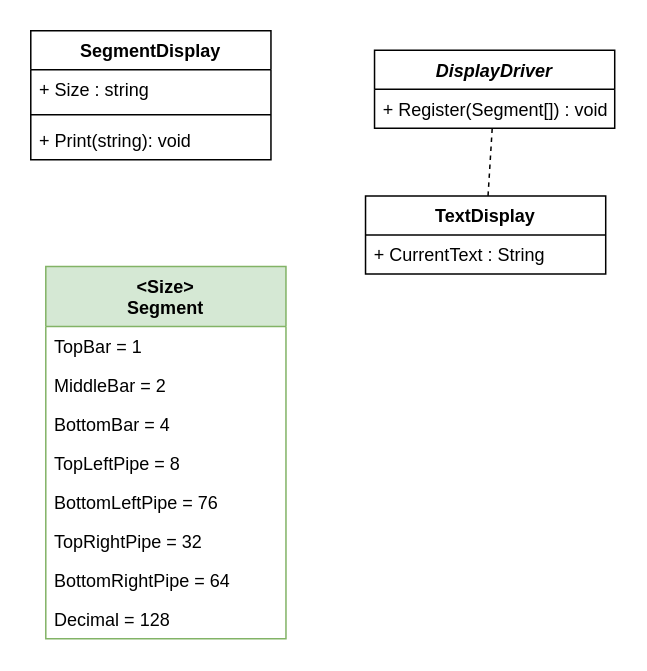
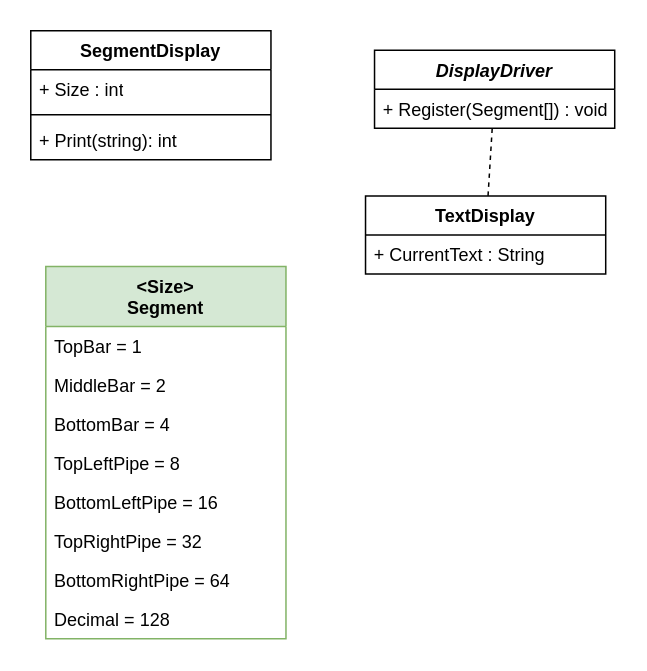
node "+ Size : string": label "+ Size : string" -> "+ Size : int"
node "+ Print(string): void": label "+ Print(string): void" -> "+ Print(string): int"
node "BottomLeftPipe = 76": label "BottomLeftPipe = 76" -> "BottomLeftPipe = 16"
